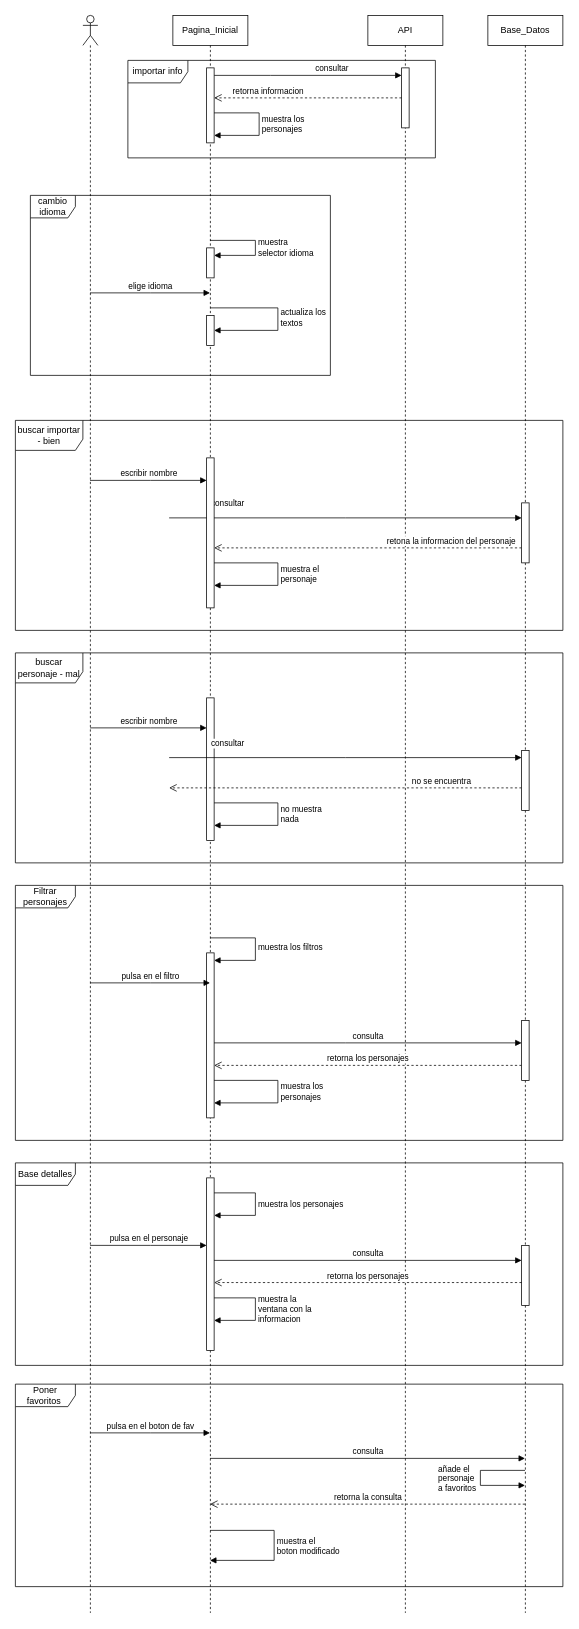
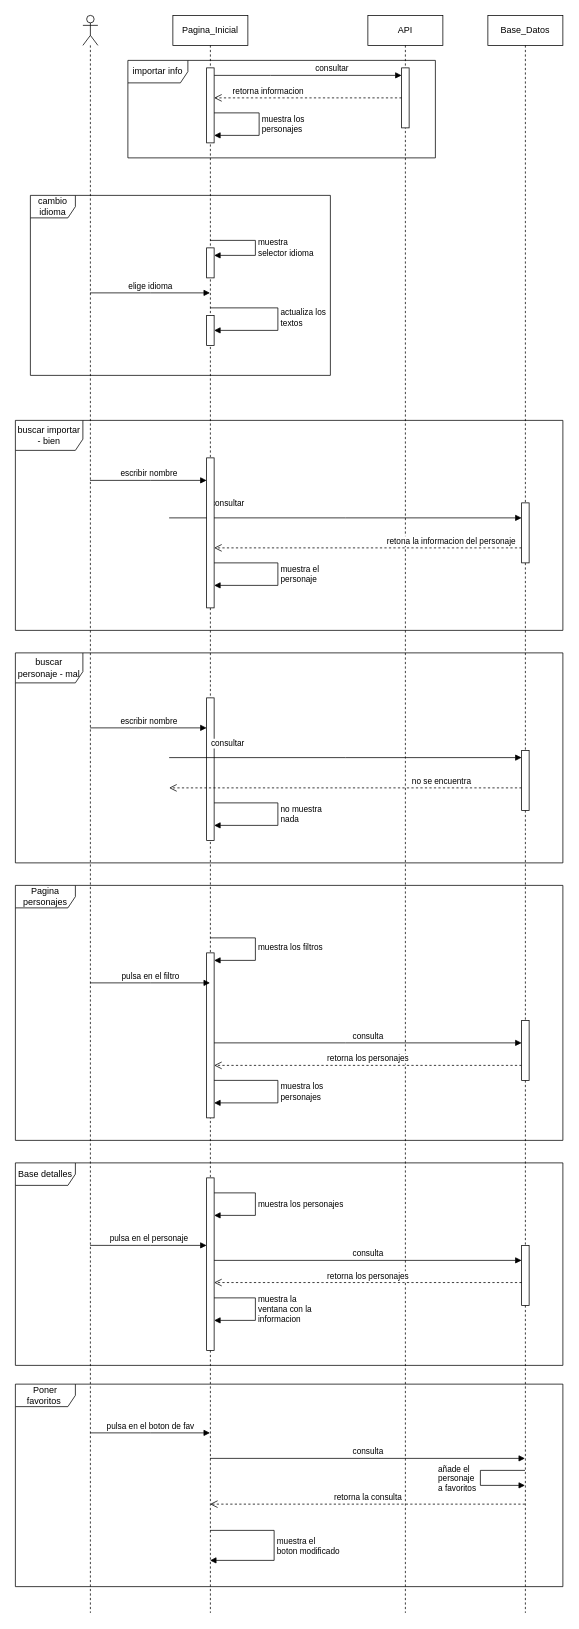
node "Filtrar personajes": label "Filtrar personajes" -> "Pagina personajes"
